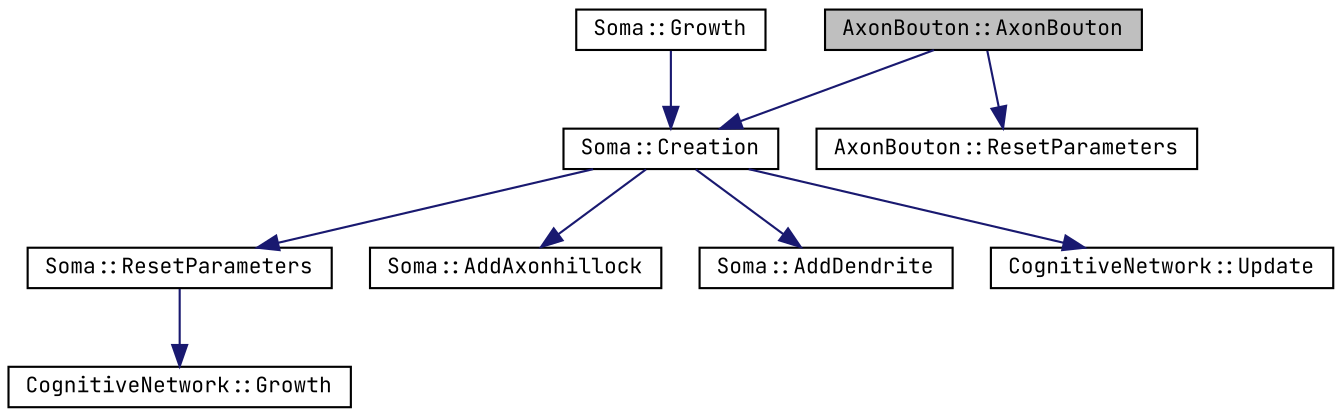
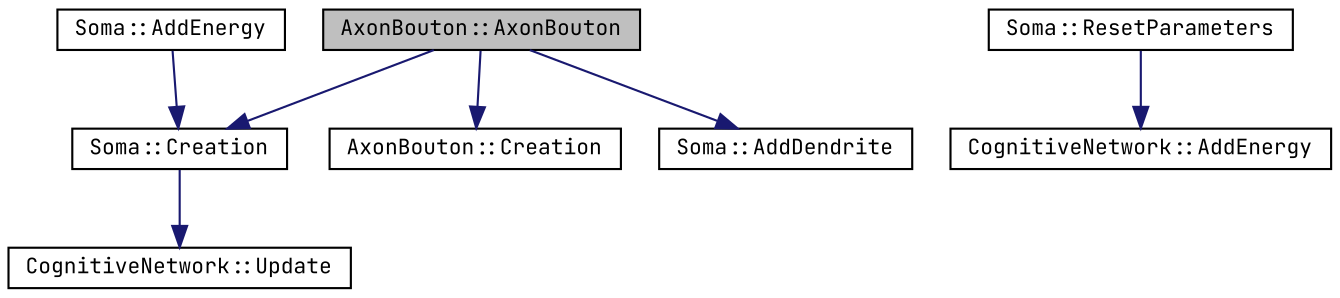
node "Soma::Growth": label "Soma::Growth" -> "Soma::AddEnergy"
node "AxonBouton::ResetParameters": label "AxonBouton::ResetParameters" -> "AxonBouton::Creation"
edge "Soma::Creation" -> "Soma::AddDendrite": now "AxonBouton::AxonBouton" -> "Soma::AddDendrite"
edge "Soma::Creation" -> "Soma::ResetParameters": removed
node "Soma::AddAxonhillock": removed
node "CognitiveNetwork::Growth": label "CognitiveNetwork::Growth" -> "CognitiveNetwork::AddEnergy"
